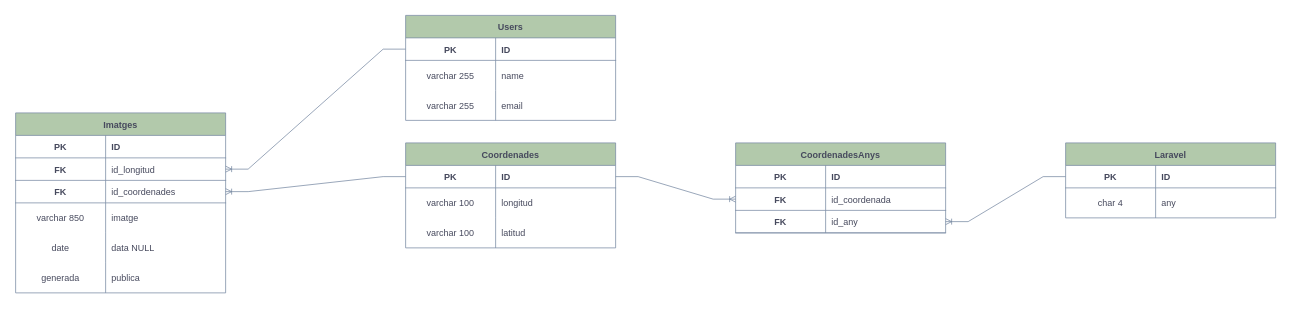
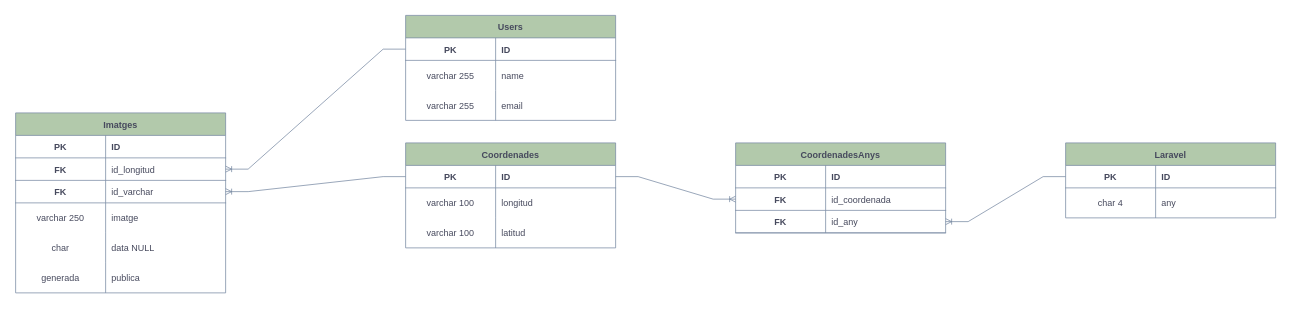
node "id_coordenades": label "id_coordenades" -> "id_varchar"
node "varchar 850": label "varchar 850" -> "varchar 250"
node "date": label "date" -> "char"
